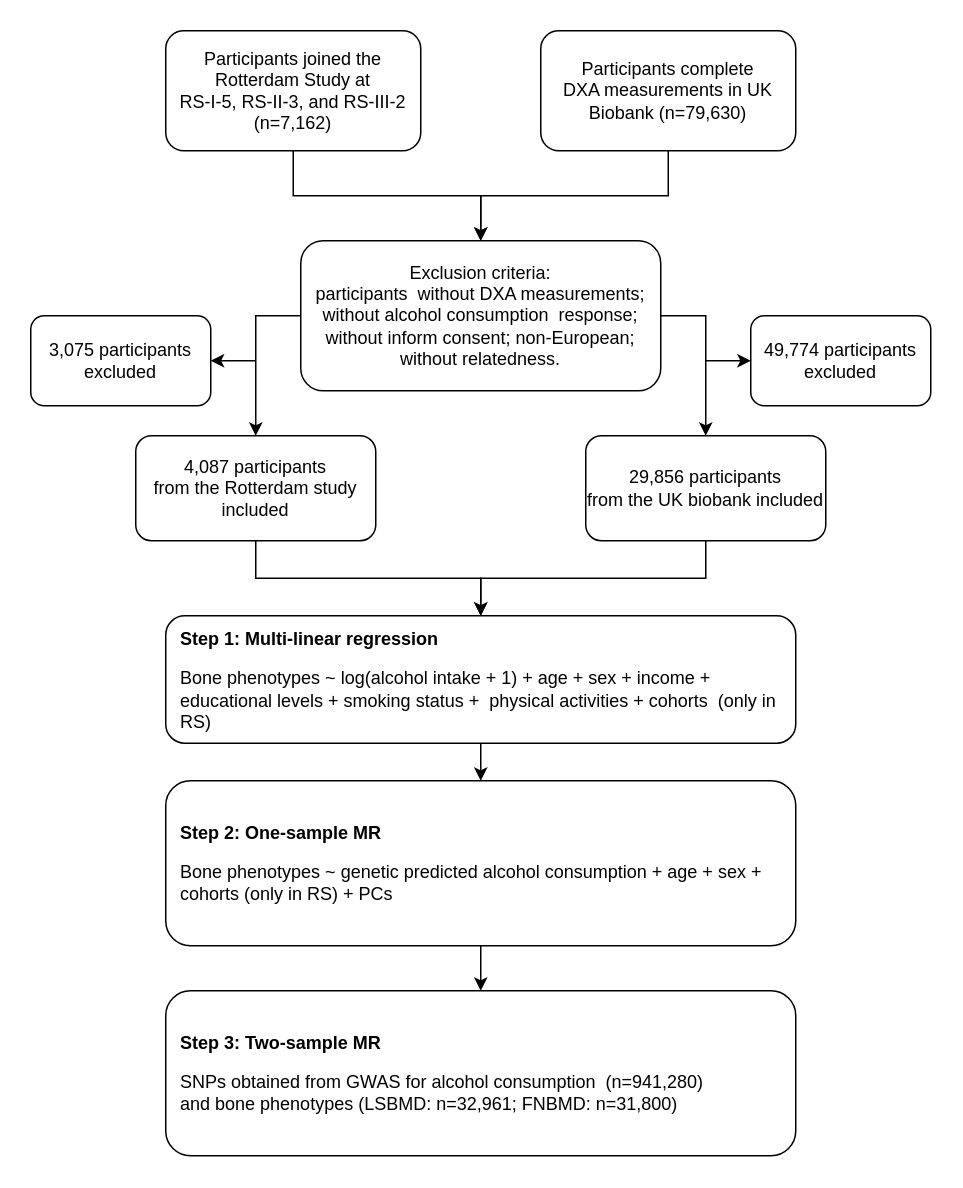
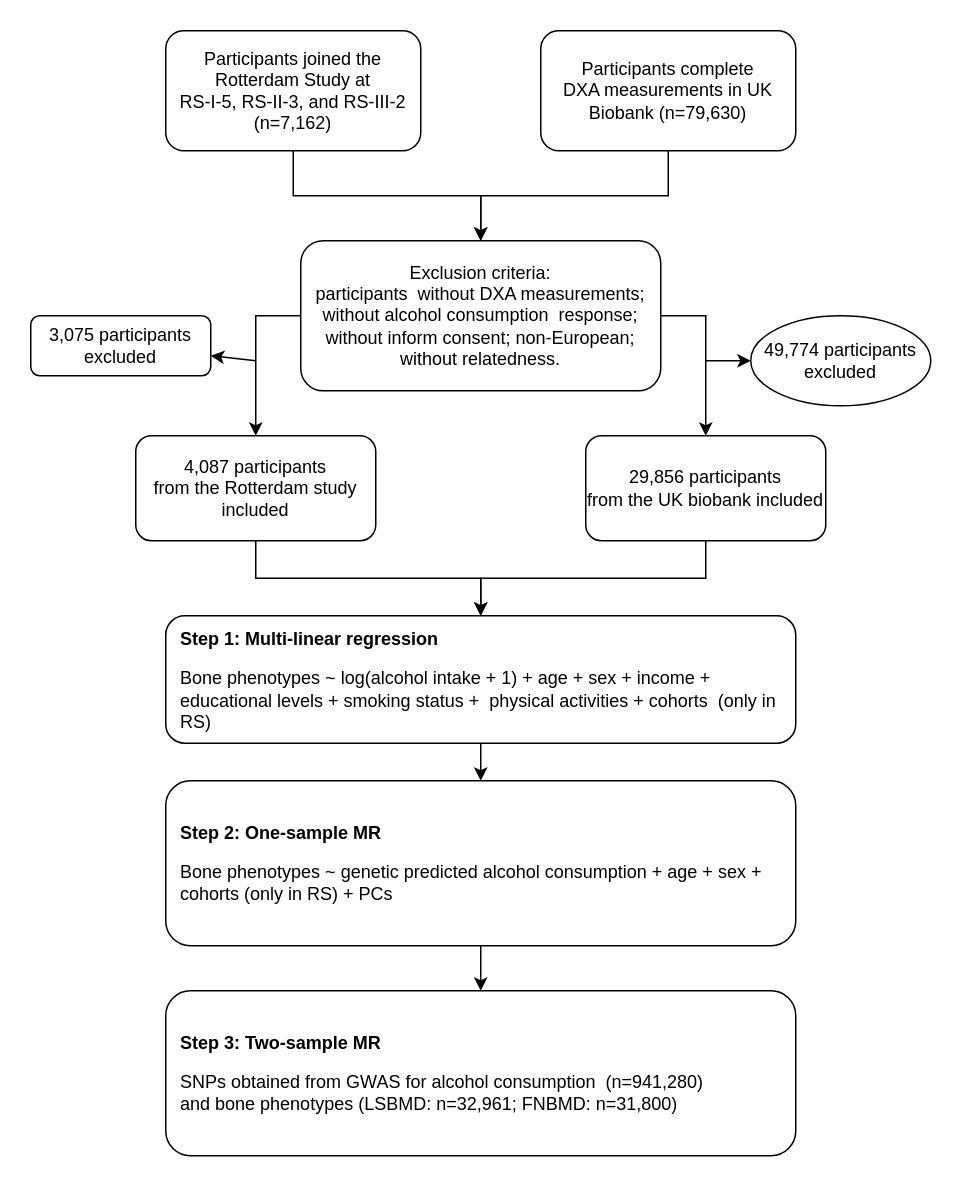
node "3,075 participants excluded": size 180x90 -> 180x60
node "49,774 participants excluded": shape rounded rectangle -> ellipse
